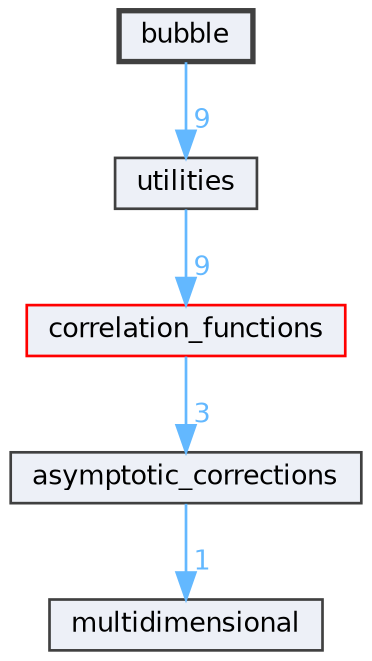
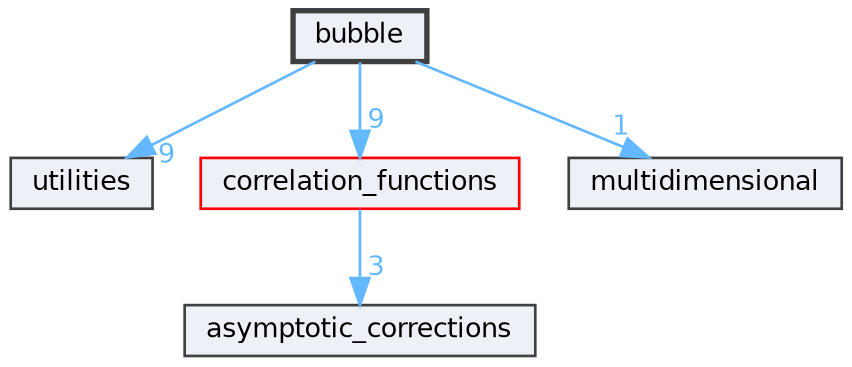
edge "utilities" -> "correlation_functions": now "bubble" -> "correlation_functions"
edge "asymptotic_corrections" -> "multidimensional": now "bubble" -> "multidimensional"
